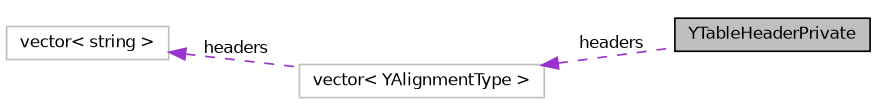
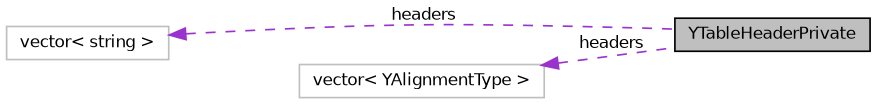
edge "vector< YAlignmentType >" -> "vector< string >": now "YTableHeaderPrivate" -> "vector< string >"
